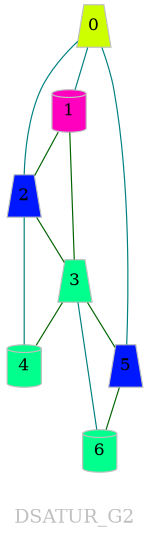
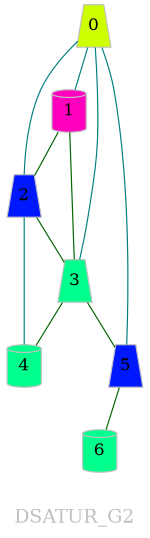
edge "3" -- "6": now "3" -- "0"
